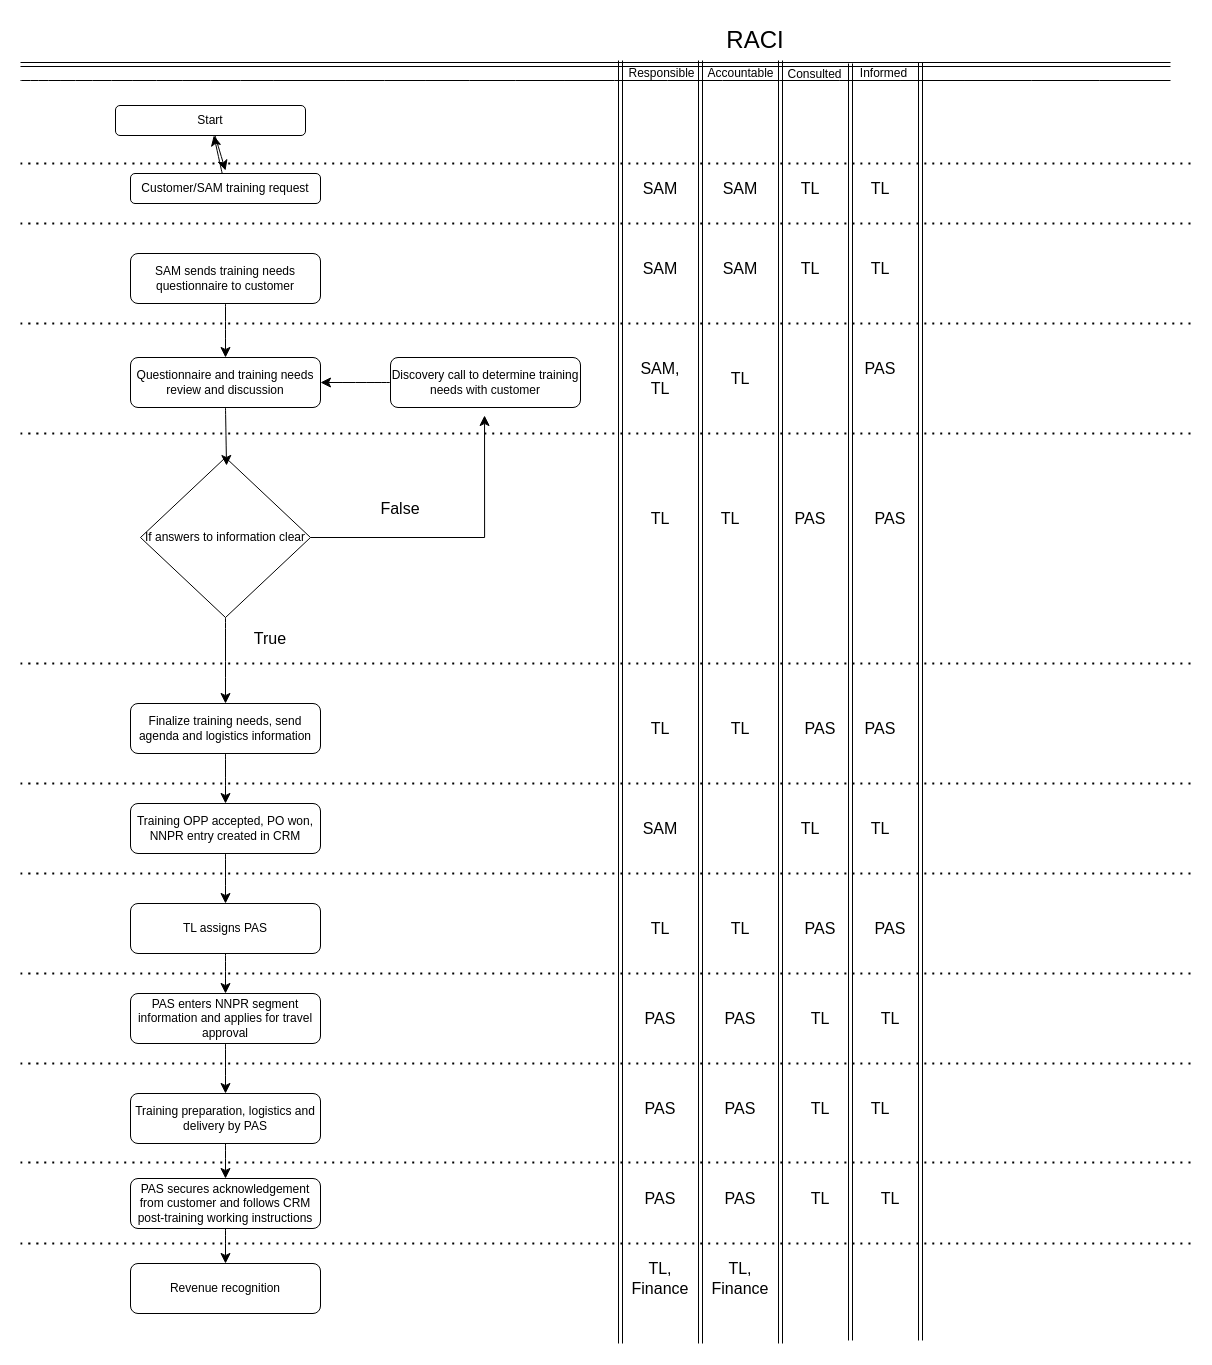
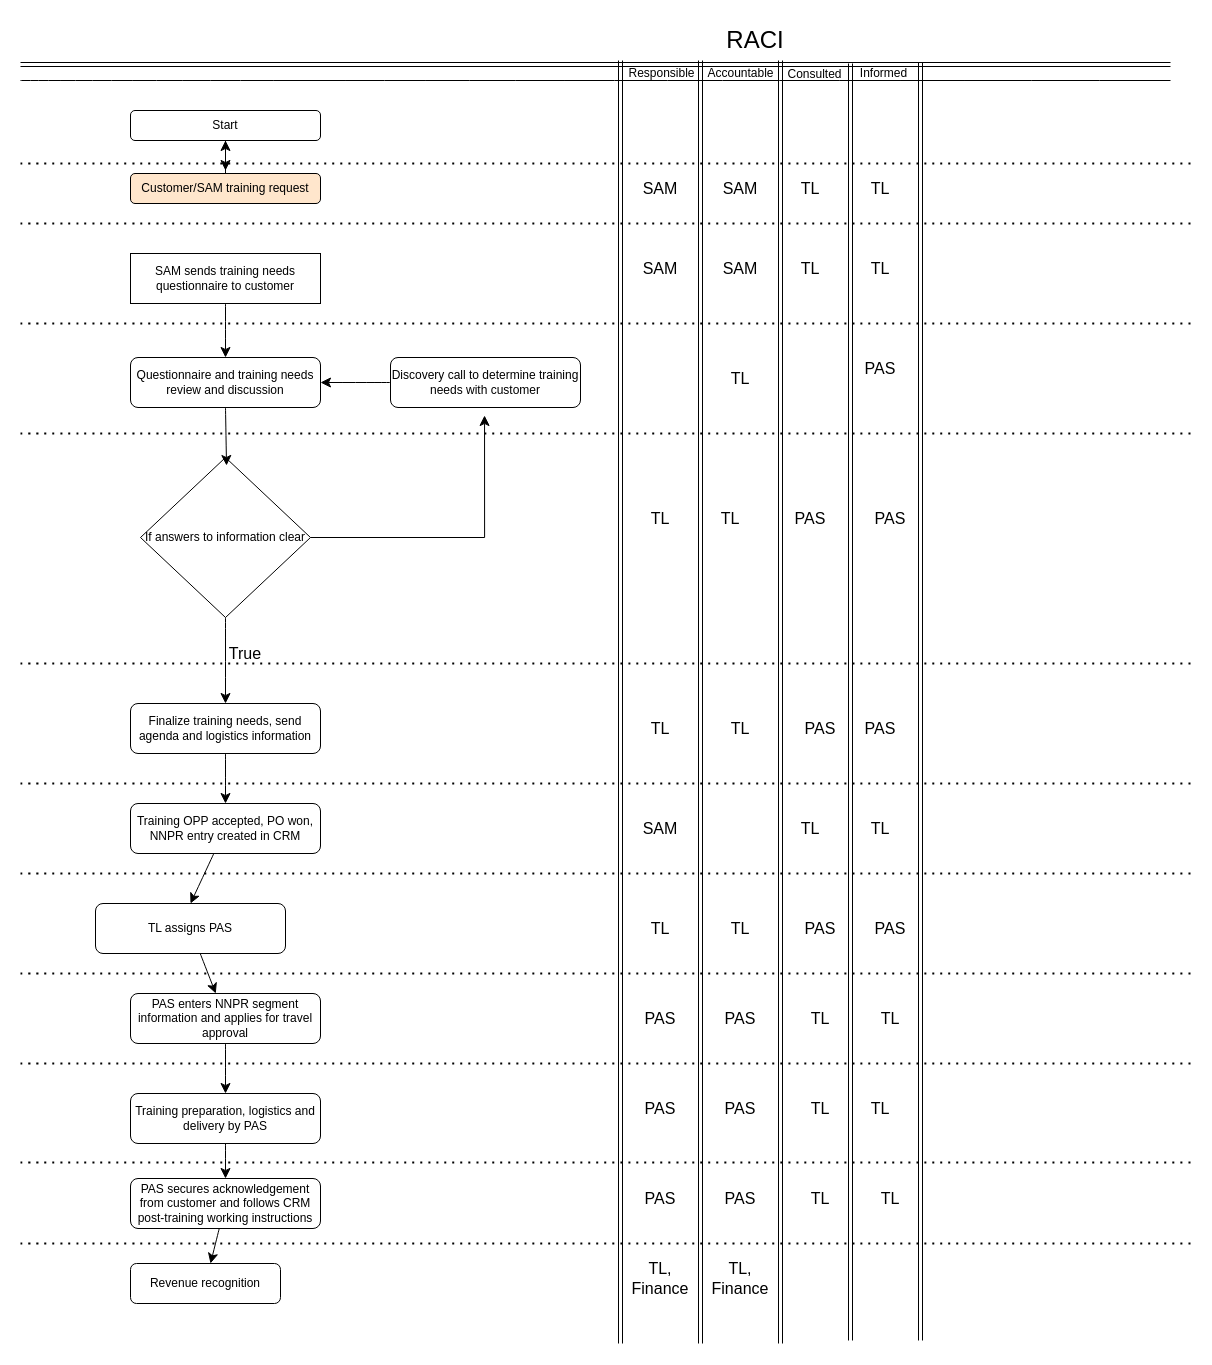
node "Start": moved (211, 121) -> (226, 126)
node "Customer/SAM training request": fillcolor #ffffff -> #ffe6cc
node "SAM sends training needs questionnaire to customer": shape rounded rectangle -> rectangle
node "SAM, TL": removed
node "False": removed
node "True": moved (271, 639) -> (246, 654)
node "TL assigns PAS": moved (226, 929) -> (191, 929)
node "Revenue recognition": size 190x50 -> 150x40
